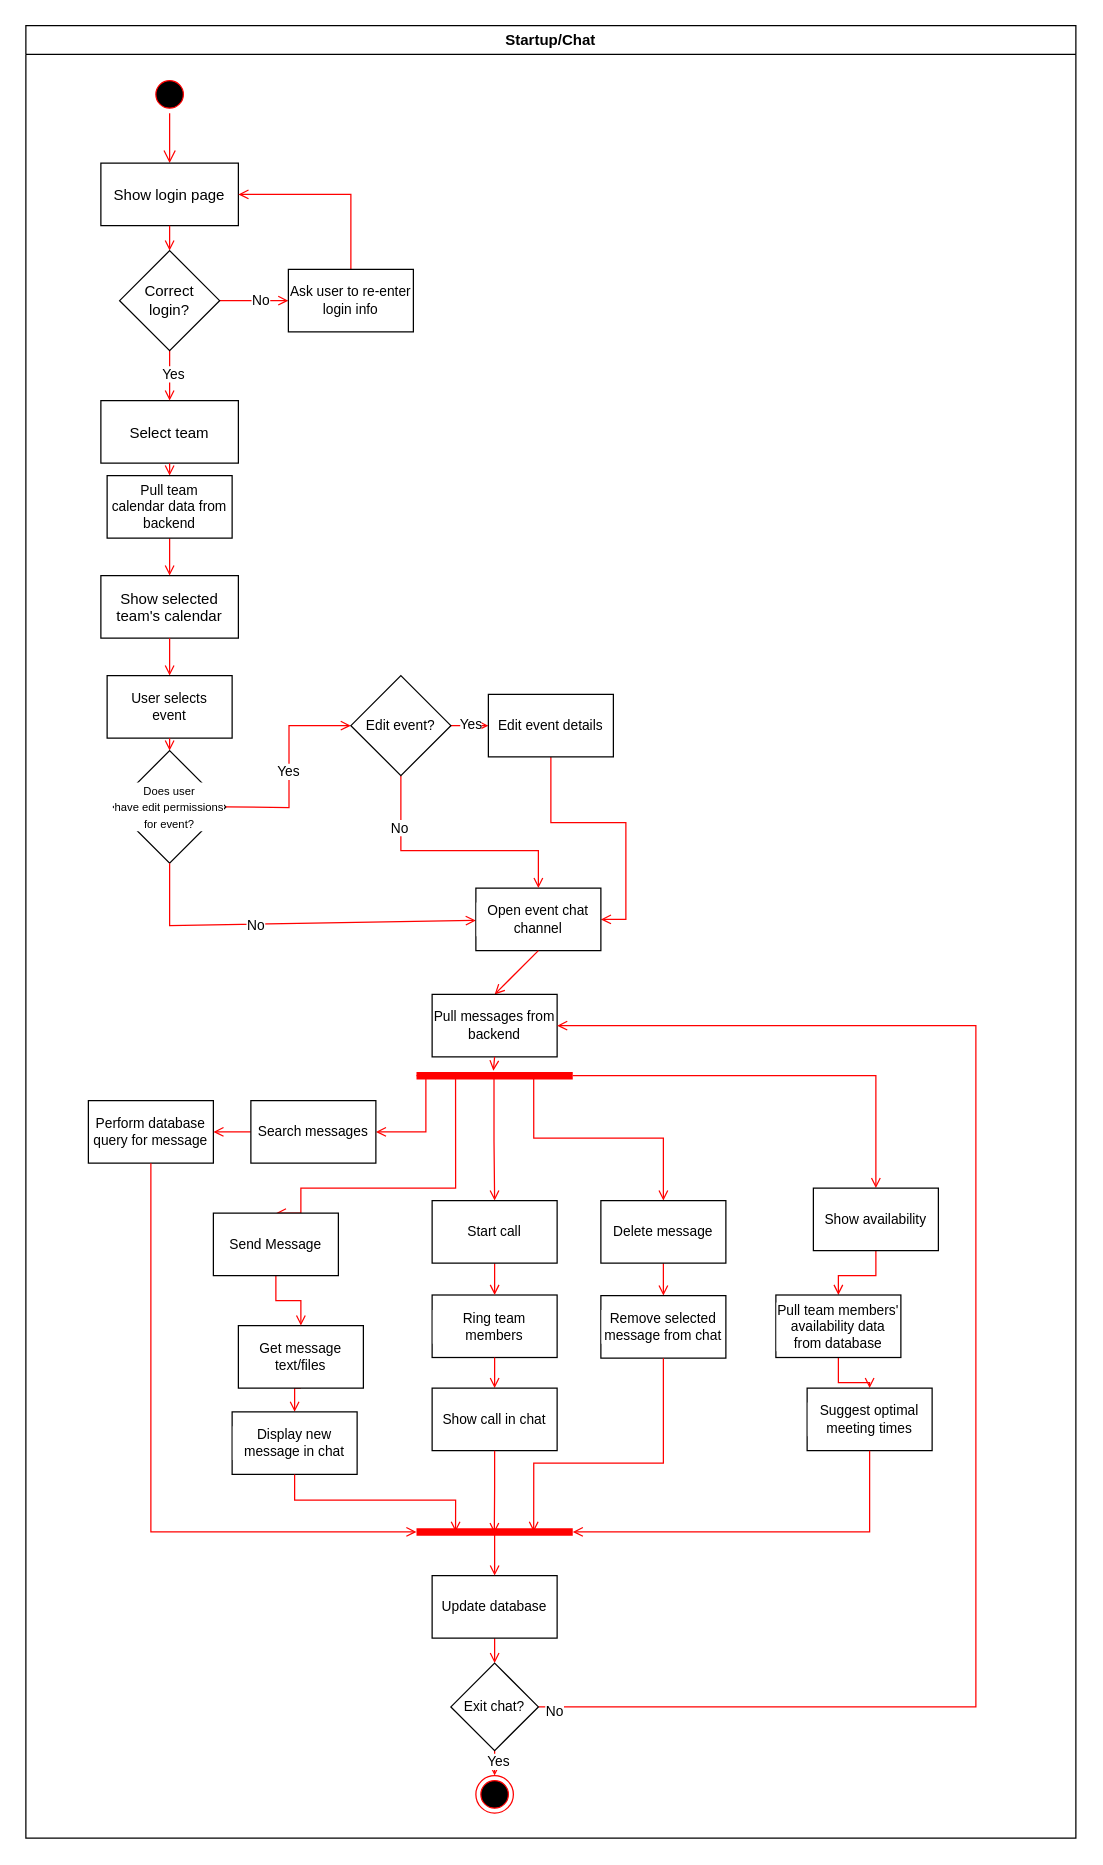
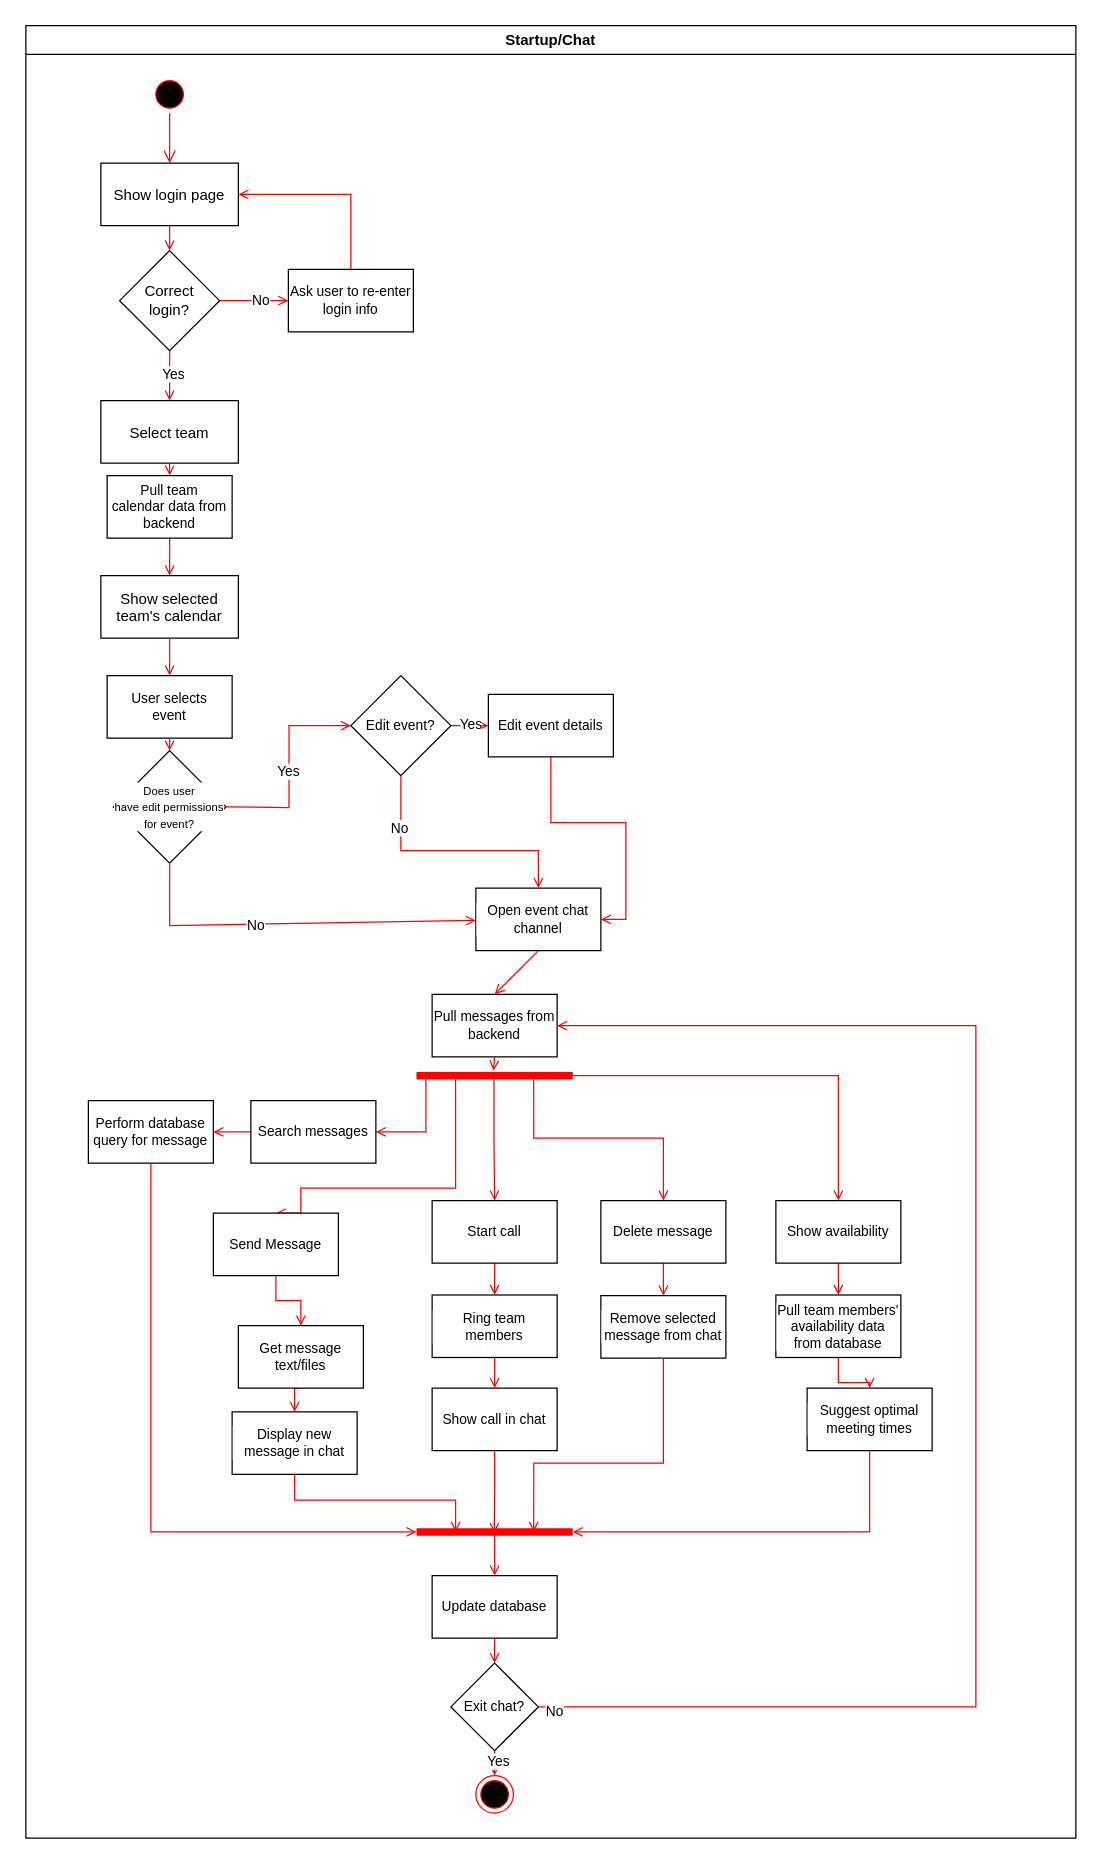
node "Show availability": moved (876, 1219) -> (838, 1232)
